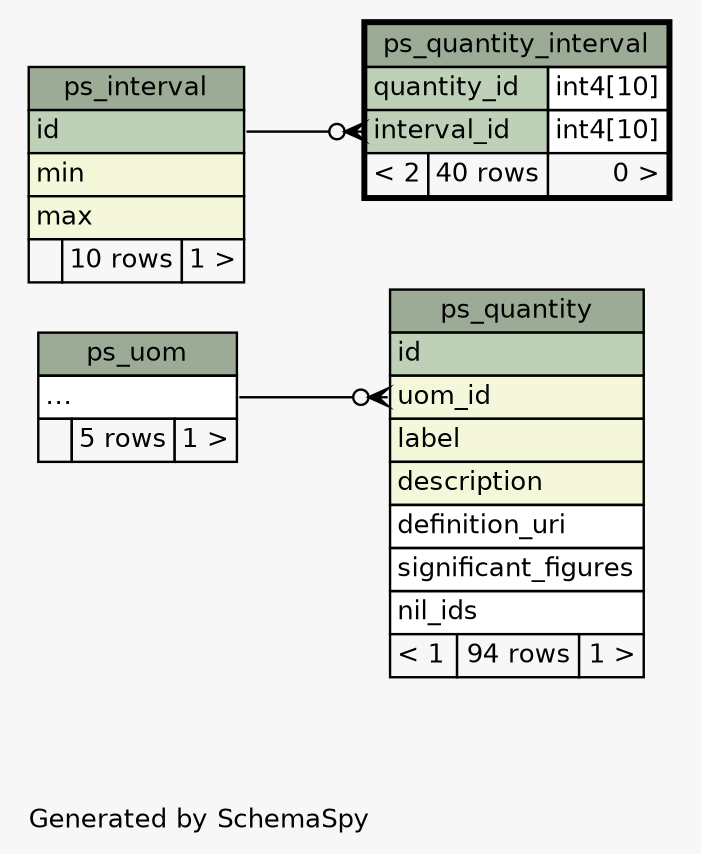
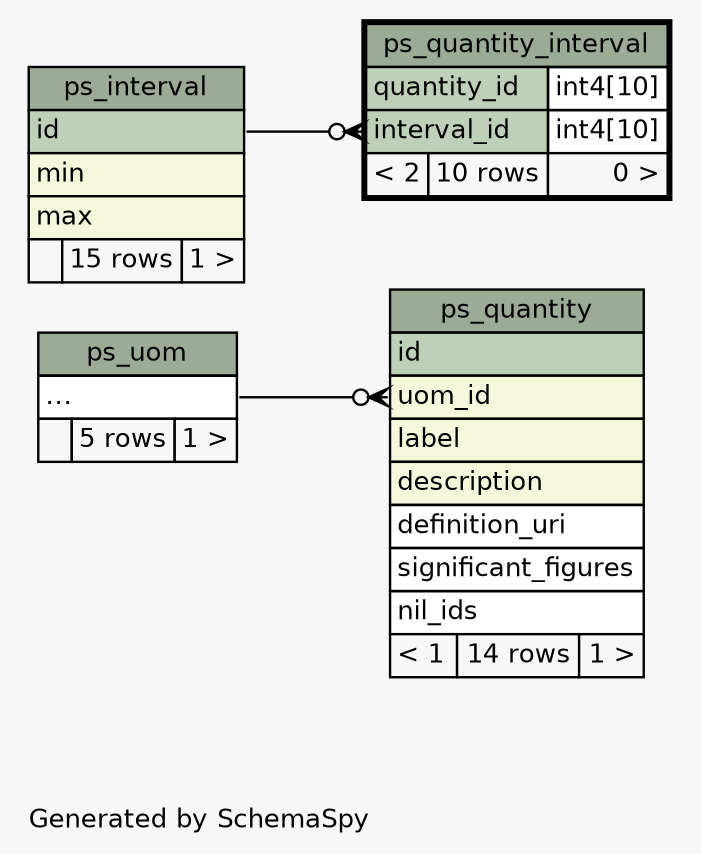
node "ps_quantity_interval": text "40 rows" -> "10 rows"
node "ps_interval": text "10 rows" -> "15 rows"
node "ps_quantity": text "94 rows" -> "14 rows"
